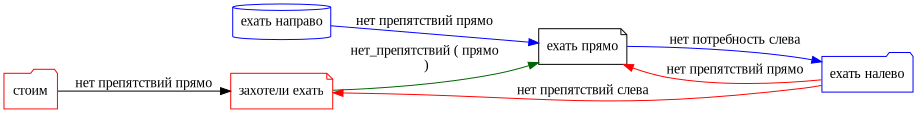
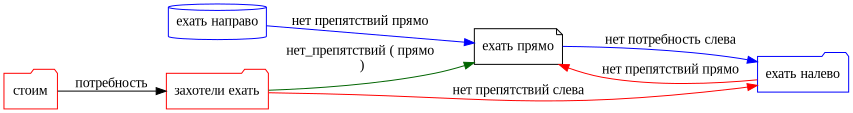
edge "стоим" -> "захотели ехать": label "нет препятствий прямо" -> "потребность"
node "захотели ехать": shape note -> folder
edge "ехать налево" -> "захотели ехать": reversed
